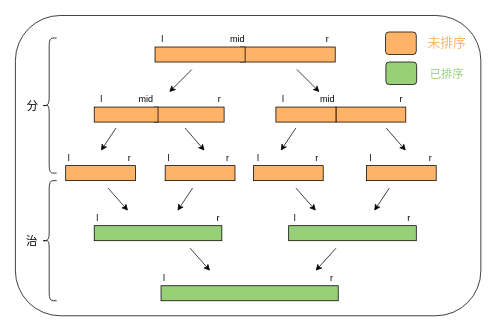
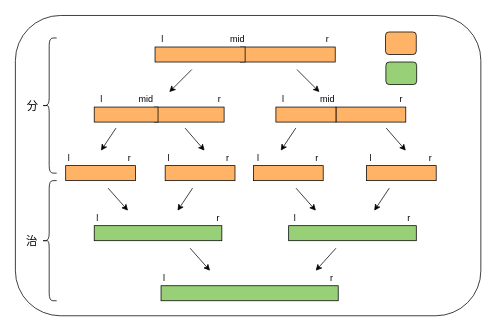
node "未排序": removed
node "已排序": removed
